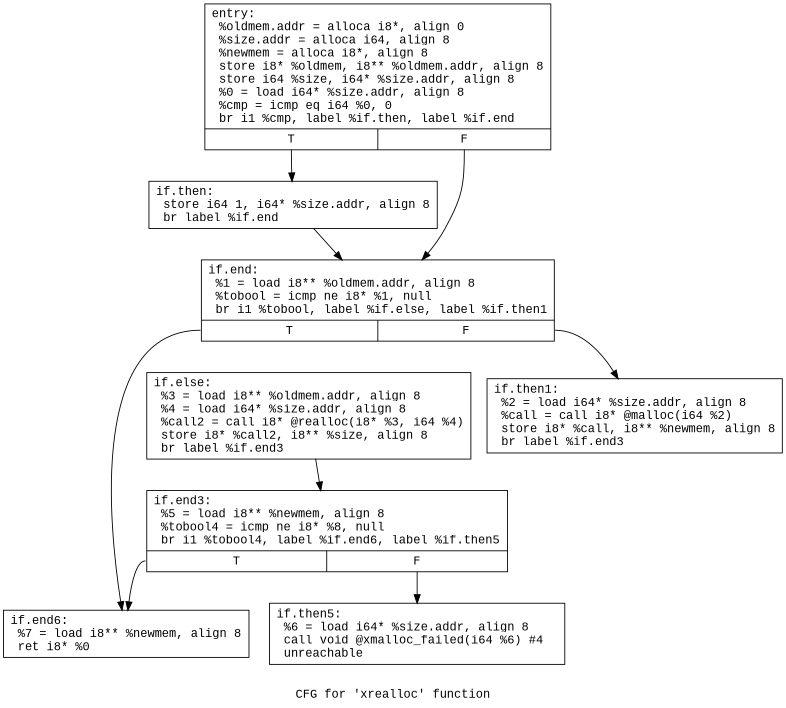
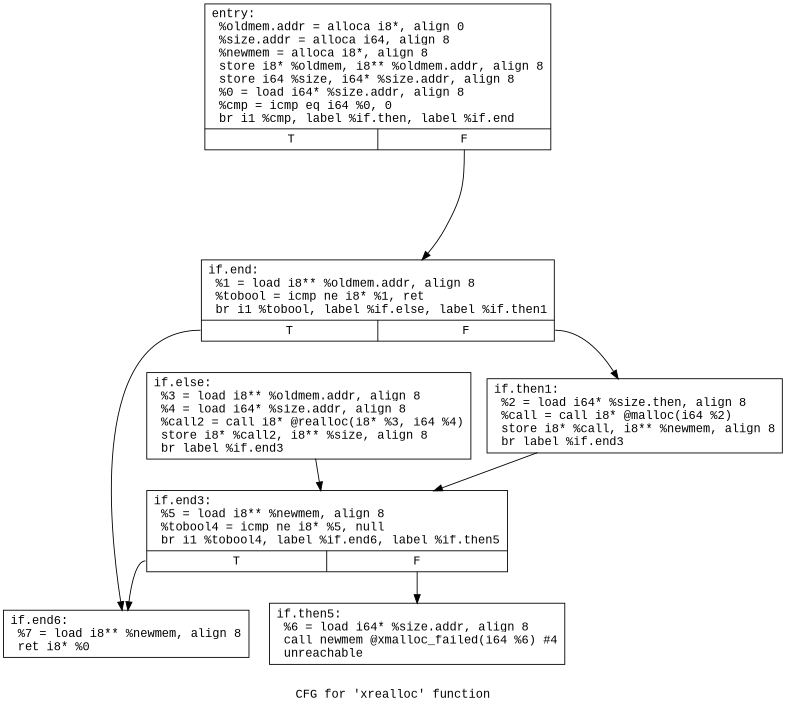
node "if.then:": removed
node "if.end:": text "%tobool = icmp ne i8* %1, null" -> "%tobool = icmp ne i8* %1, ret"
node "if.then1:": text "%2 = load i64* %size.addr, align 8" -> "%2 = load i64* %size.then, align 8"
edge "if.then1:" -> "if.end3:": added
node "if.end3:": text "%tobool4 = icmp ne i8* %8, null" -> "%tobool4 = icmp ne i8* %5, null"
node "if.then5:": text "call void @xmalloc_failed(i64 %6) #4" -> "call newmem @xmalloc_failed(i64 %6) #4"
